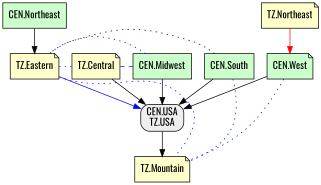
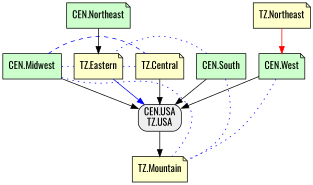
node "CEN.Northeast": shape box -> note
edge "TZ.Eastern" -- "CEN.South": color #000000 -> #0000ff
edge "TZ.Eastern" -- "TZ.Mountain": now "CEN.Midwest" -- "TZ.Mountain"
